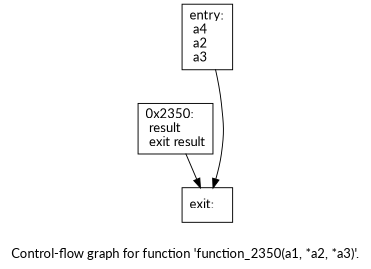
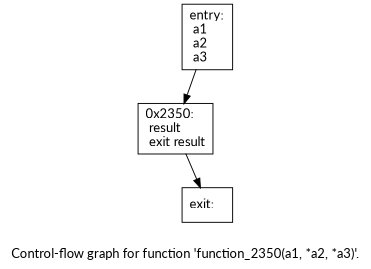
node "entry:": text "a4" -> "a1"
edge "entry:" -> "exit:": now "entry:" -> "0x2350:"
